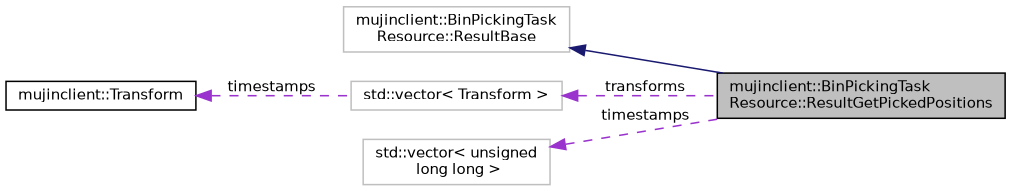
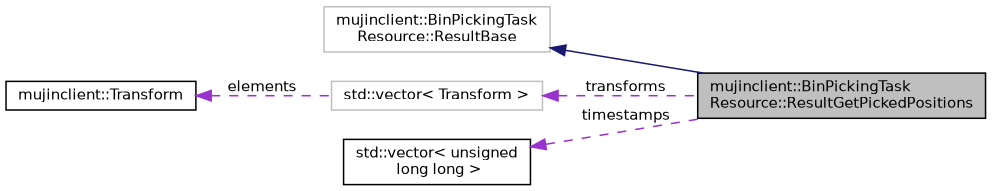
edge "std::vector< Transform >" -> "mujinclient::Transform": label " timestamps" -> " elements"
node "std::vector< unsigned long long >": color grey75 -> black
